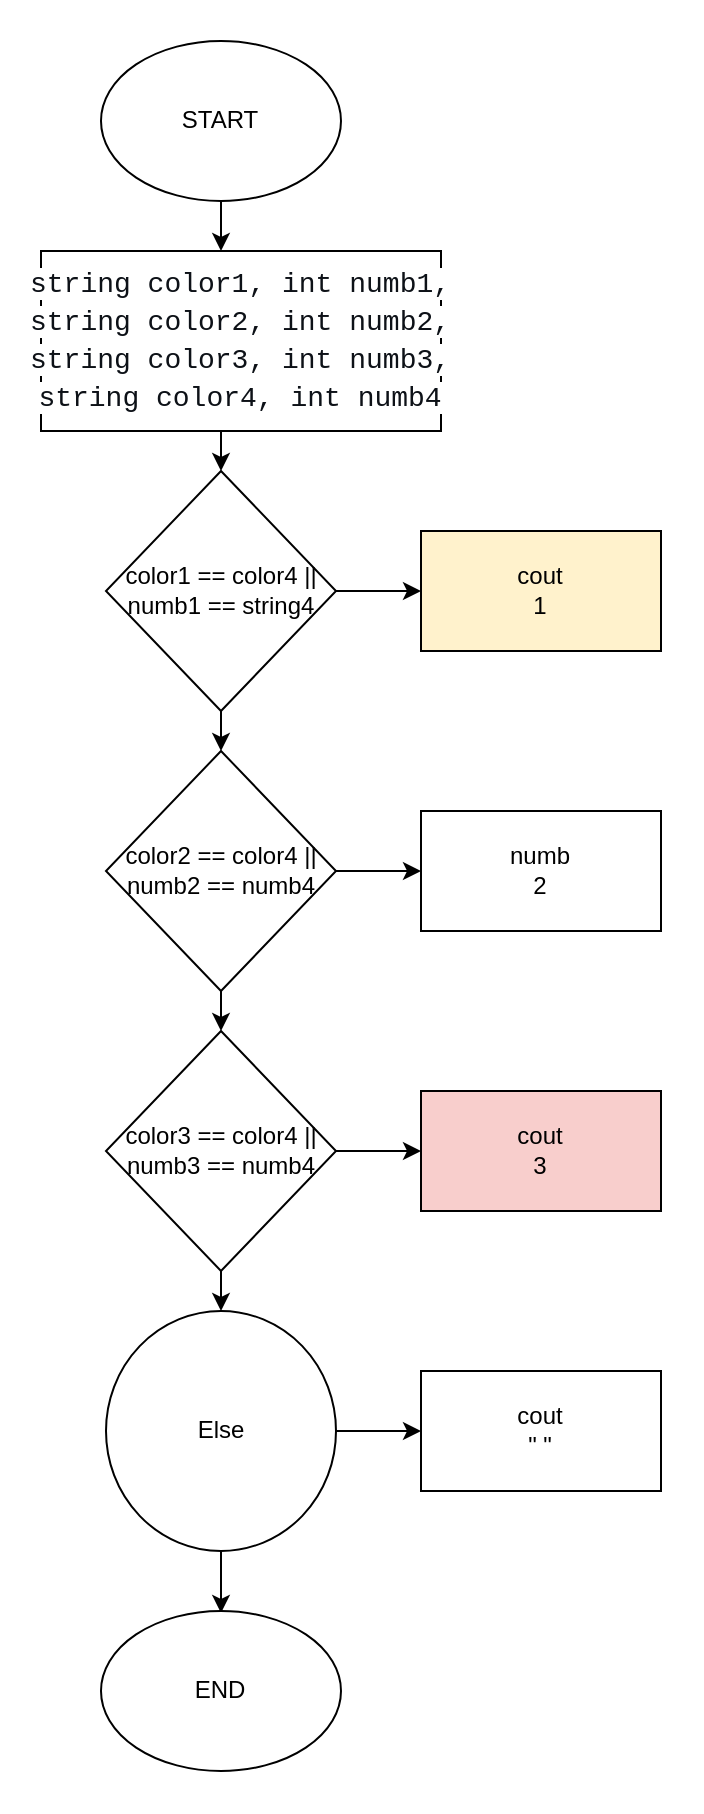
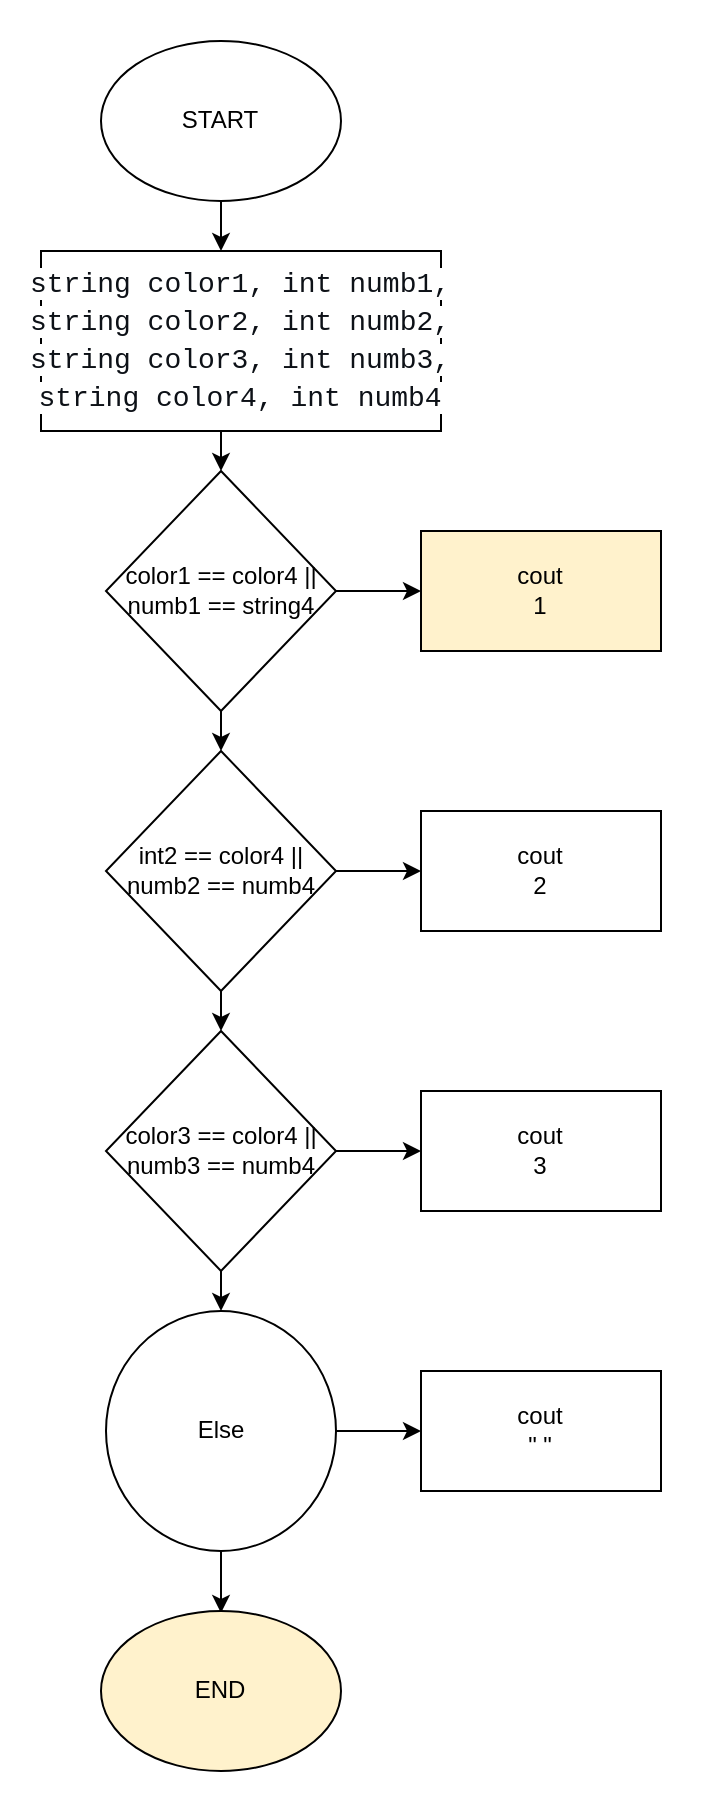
node "color2 == color4 || numb2 == numb4": label "color2 == color4 || numb2 == numb4" -> "int2 == color4 || numb2 == numb4"
node "numb 2": label "numb 2" -> "cout 2"
node "cout 3": fillcolor #f8cecc -> #ffffff
node "END": fillcolor #ffffff -> #fff2cc
